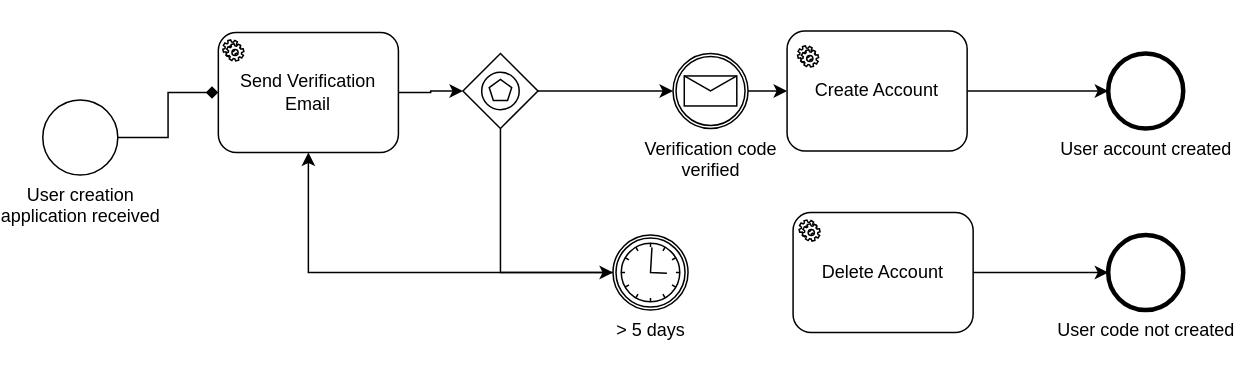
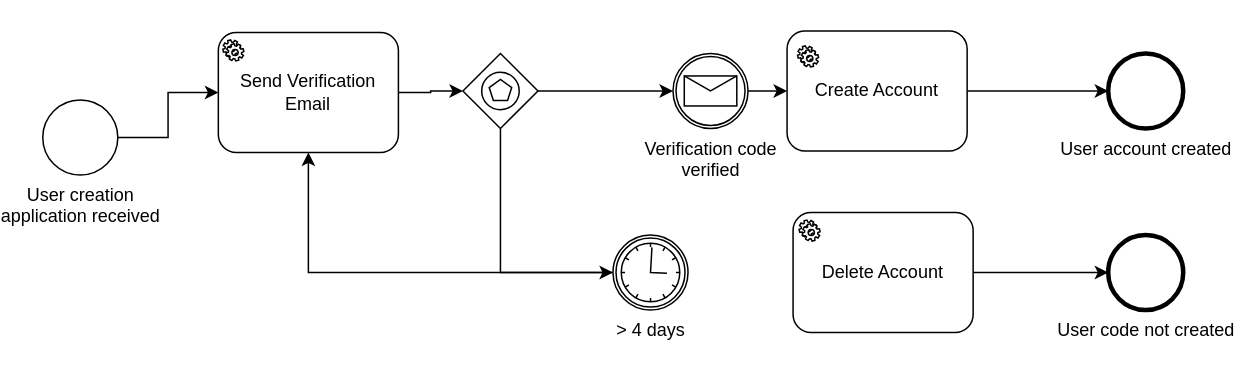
edge "User creation application received" -> "Send Verification Email": arrowhead diamond -> classic
node "> 5 days": label "> 5 days" -> "> 4 days"
